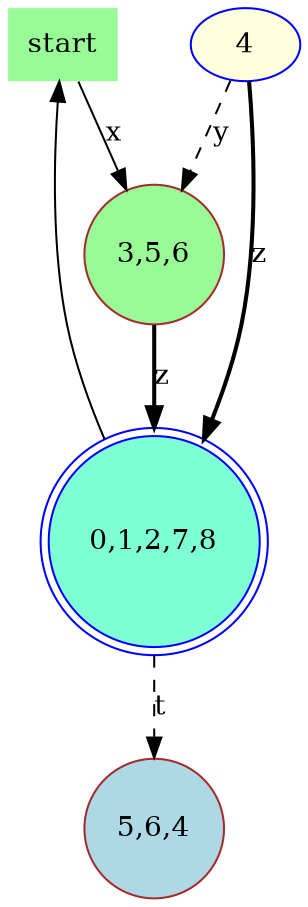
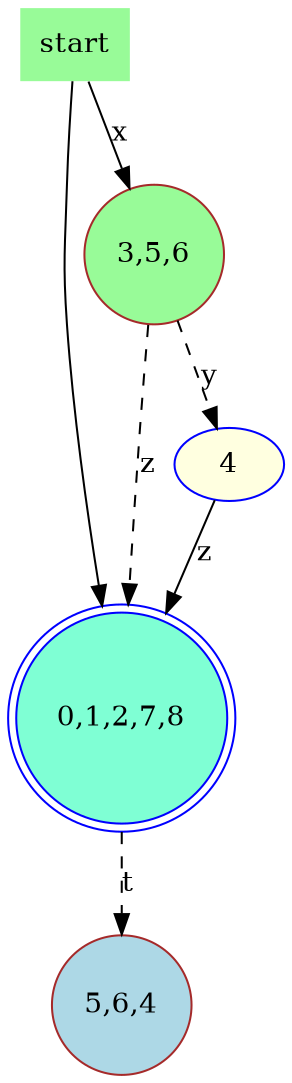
edge "4" -> "3,5,6": reversed
edge "4" -> "0,1,2,7,8": style bold -> solid
edge "0,1,2,7,8" -> "start": reversed
edge "3,5,6" -> "0,1,2,7,8": style bold -> dashed
